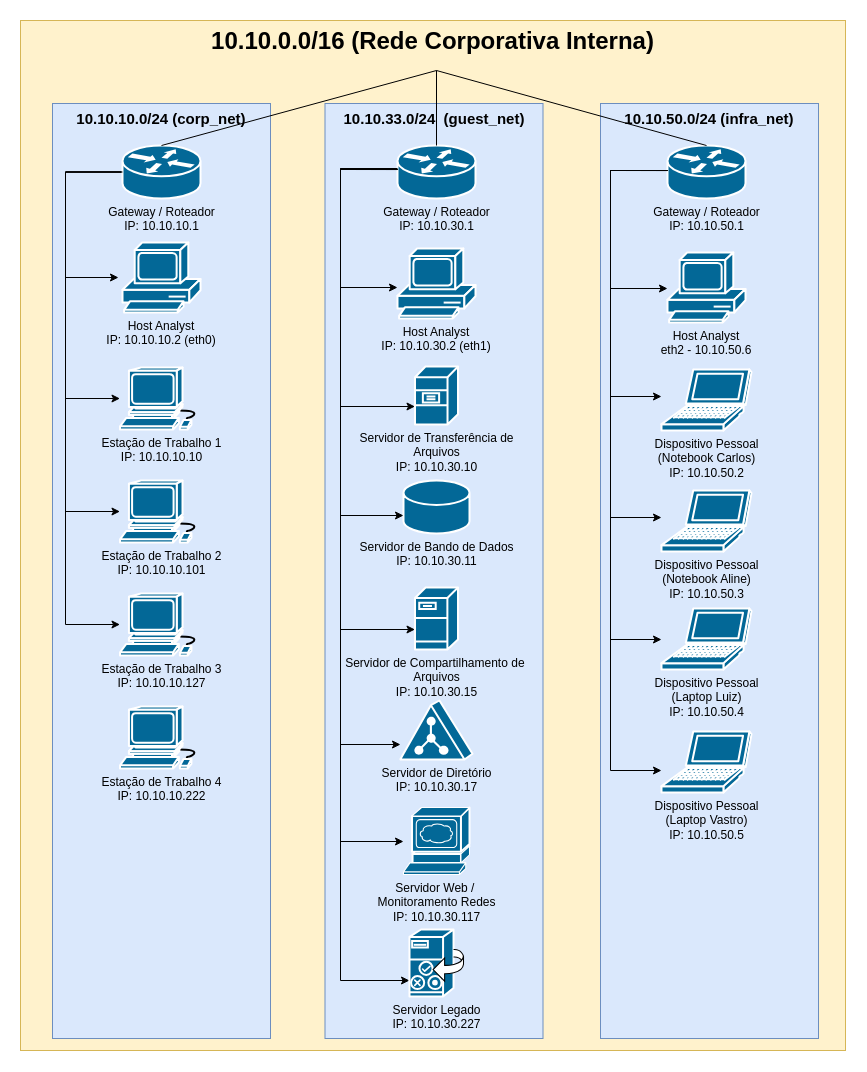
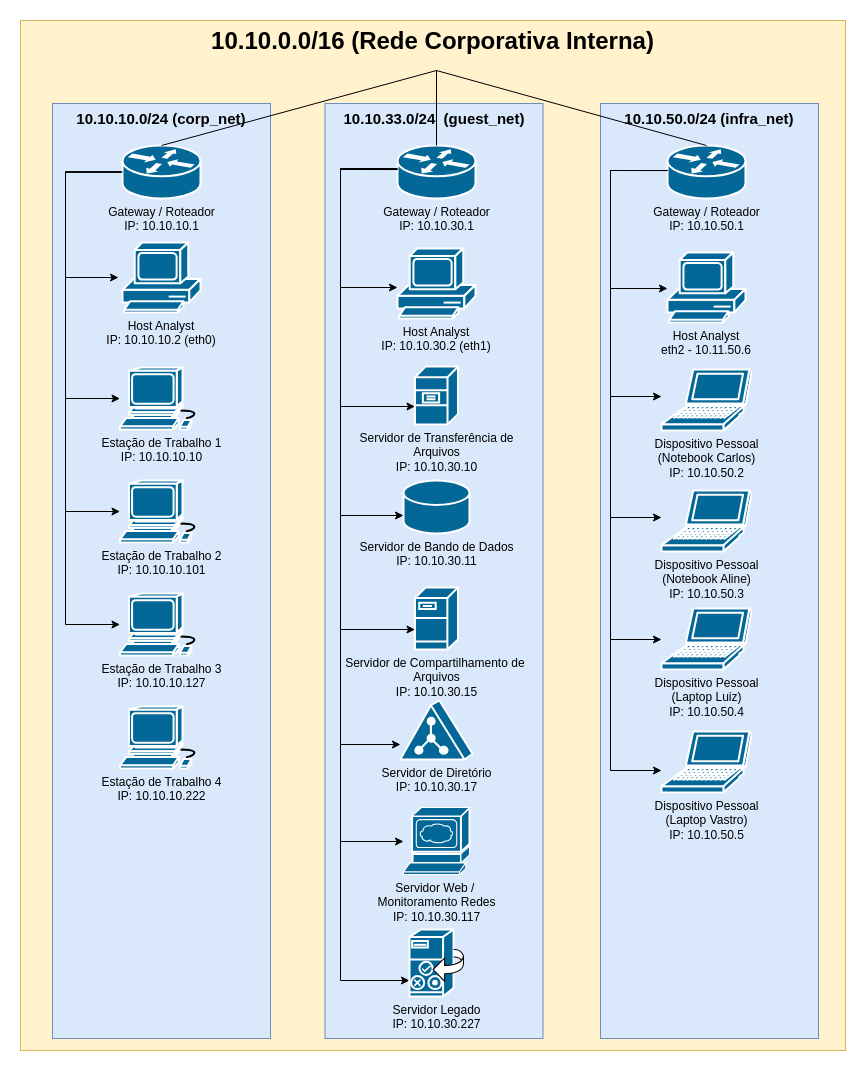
node "Host Analyst eth2 - 10.10.50.6": label "Host Analyst eth2 - 10.10.50.6" -> "Host Analyst eth2 - 10.11.50.6"
